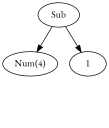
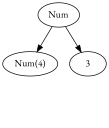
node "Sub": label "Sub" -> "Num"
node "1": label "1" -> "3"
